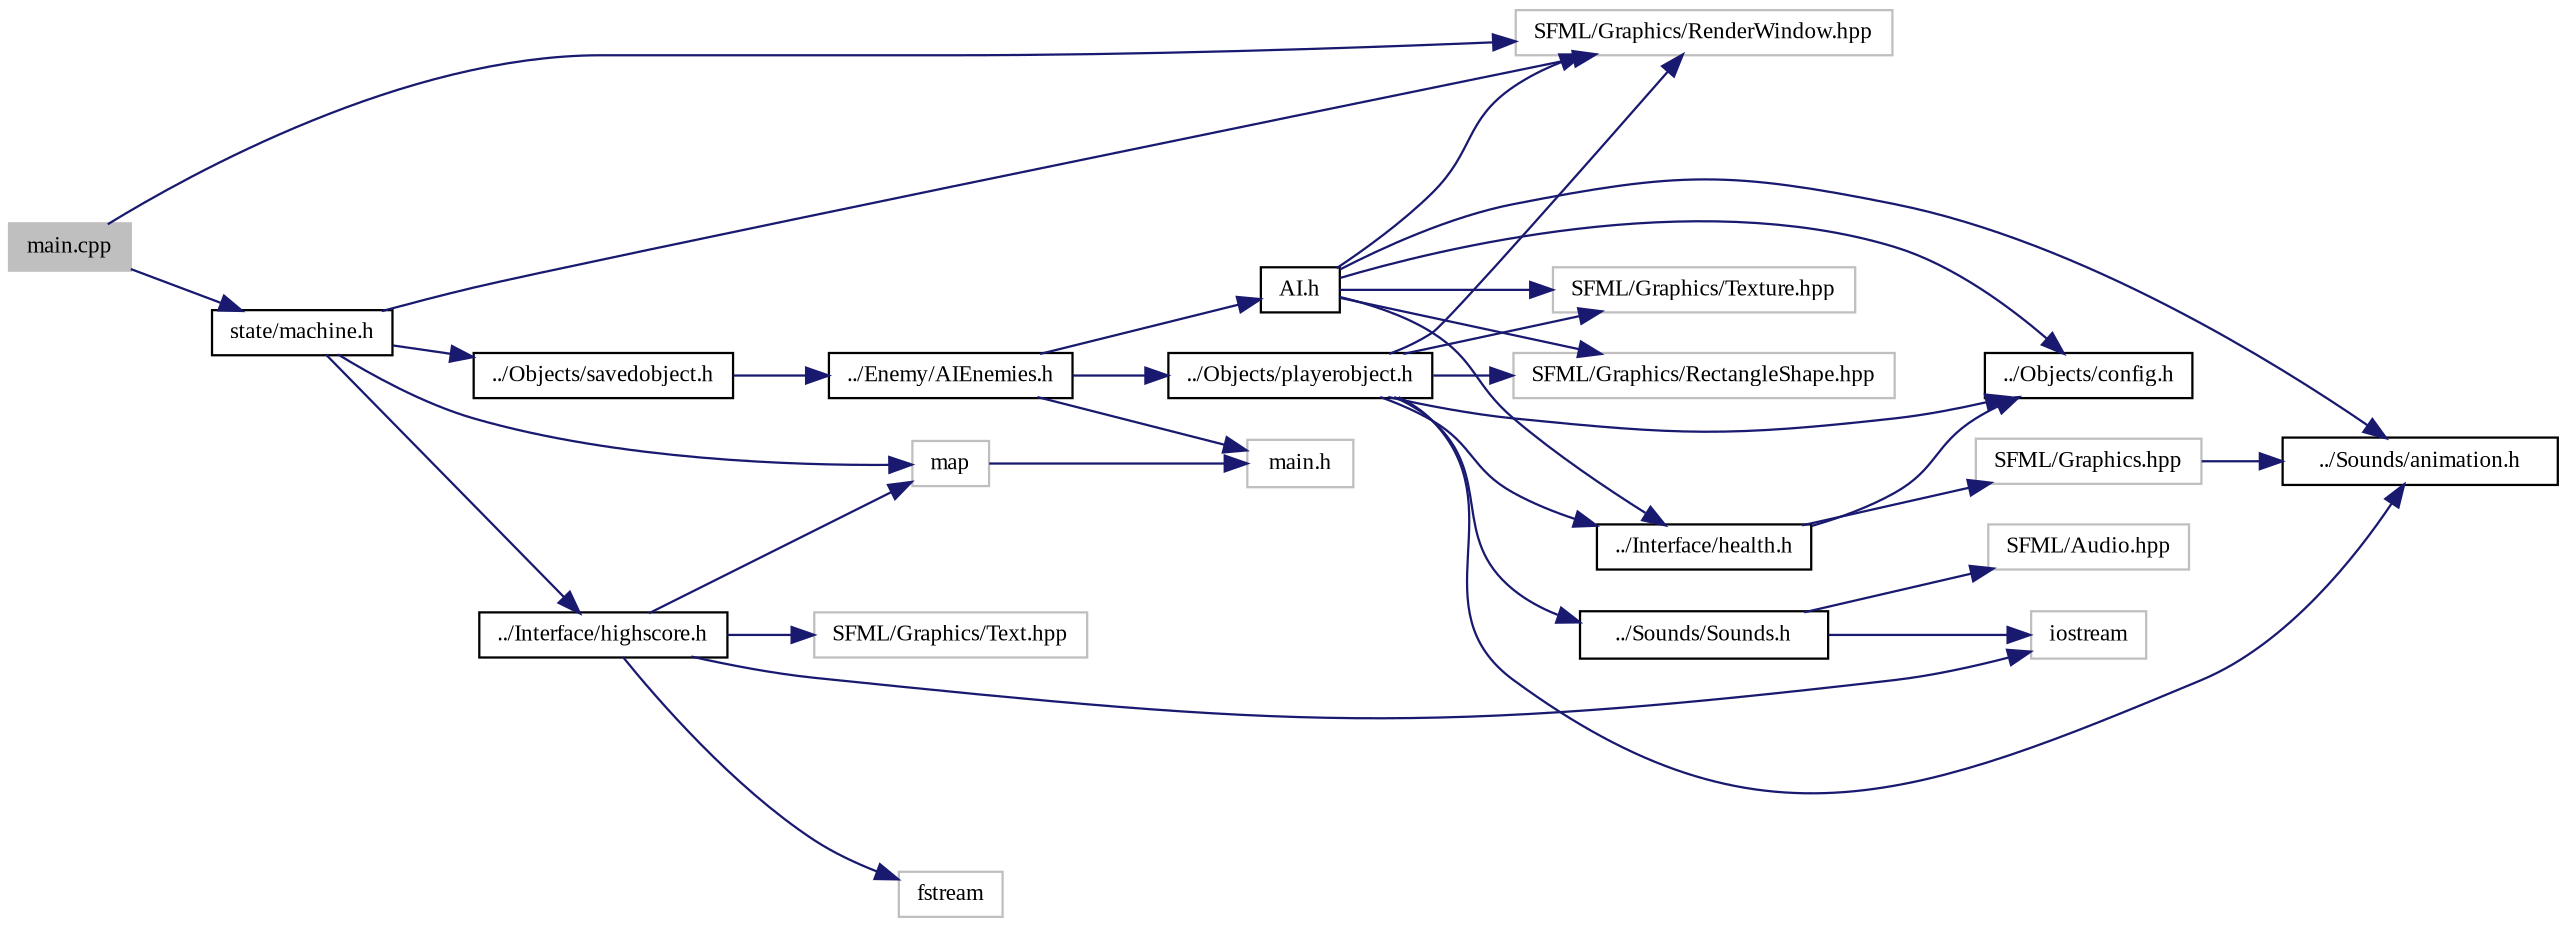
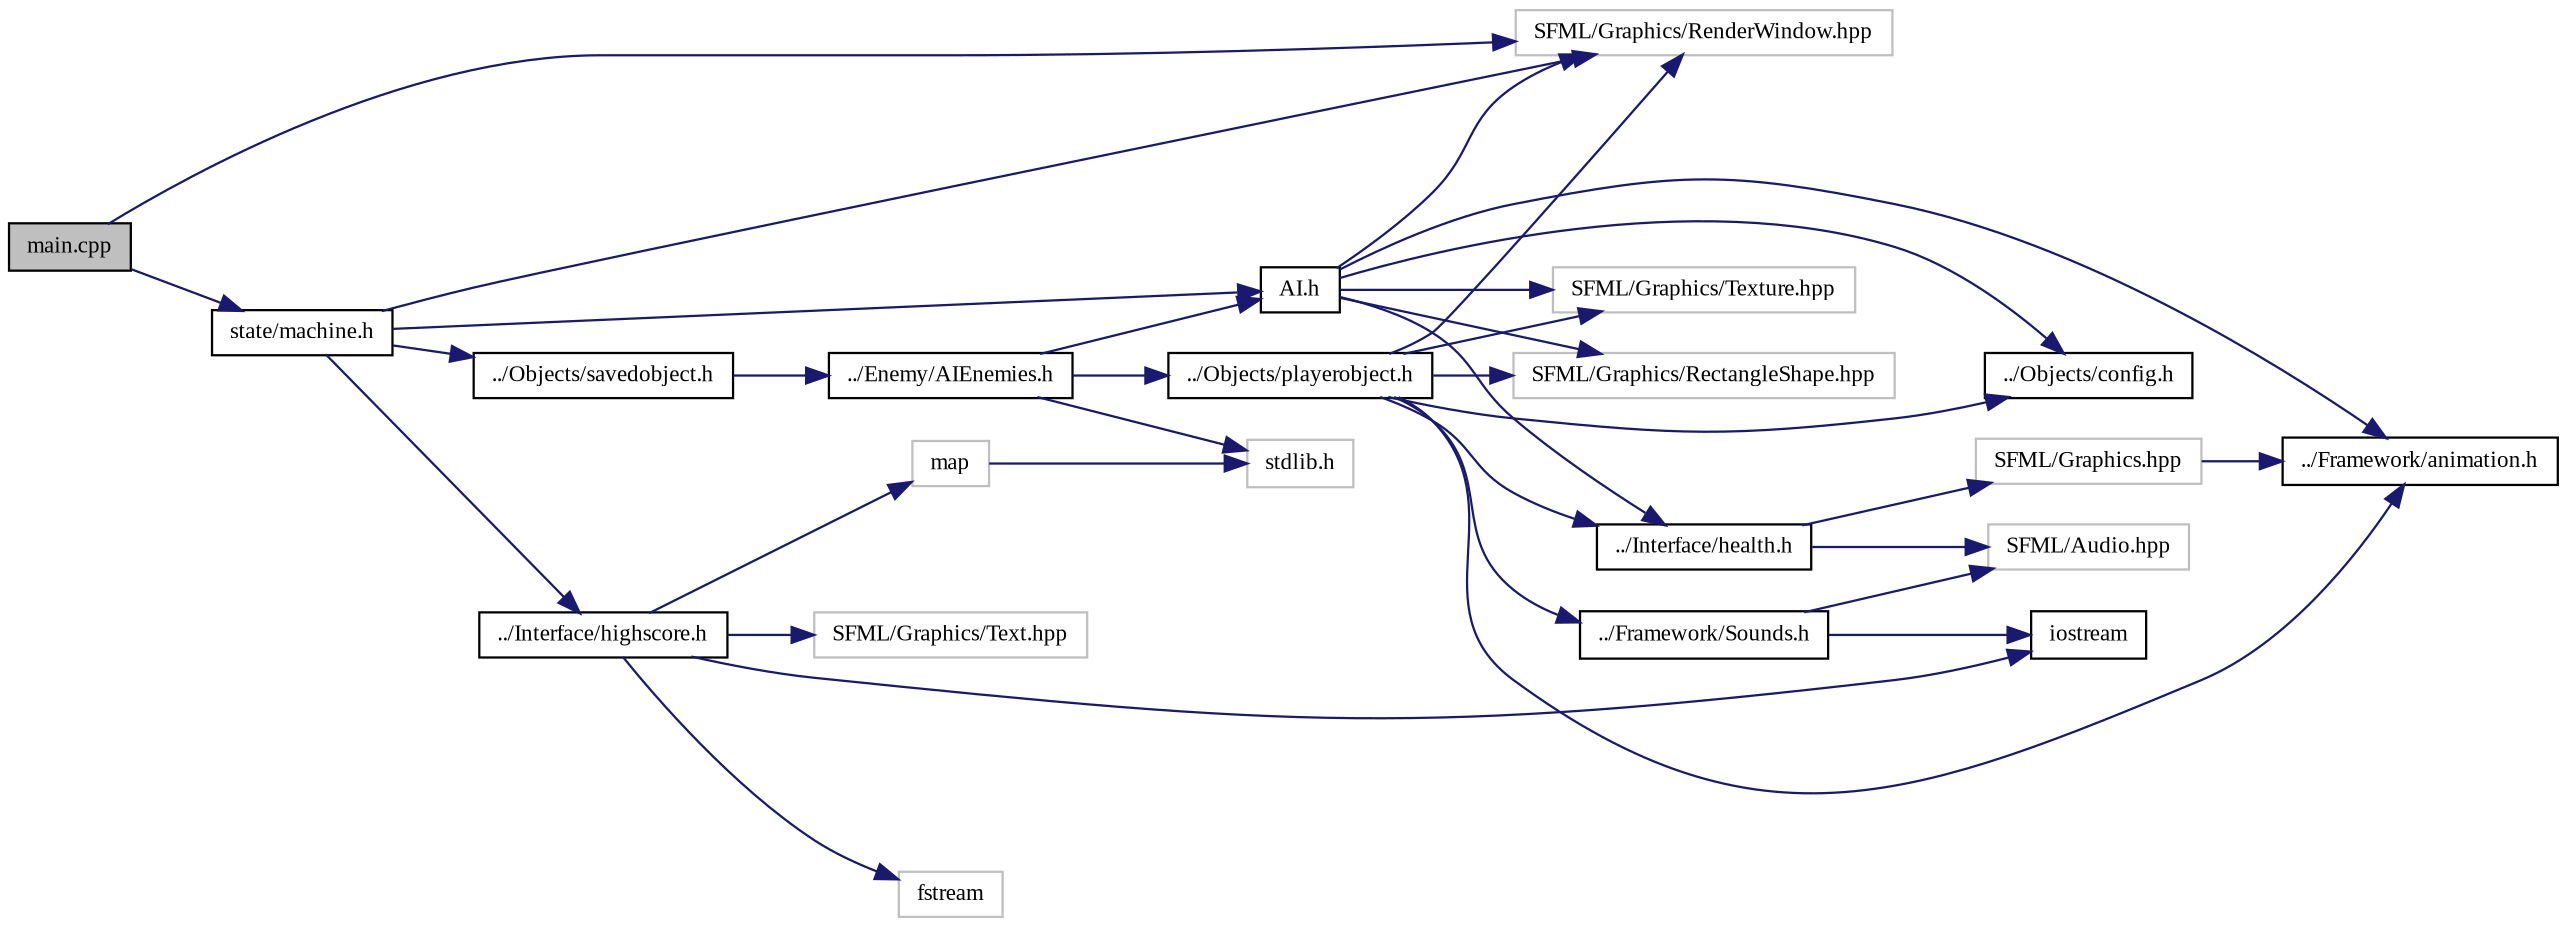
node "main.cpp": color grey75 -> black
edge "state/machine.h" -> "map": now "state/machine.h" -> "AI.h"
node "../Sounds/animation.h": label "../Sounds/animation.h" -> "../Framework/animation.h"
node "main.h": label "main.h" -> "stdlib.h"
edge "../Interface/health.h" -> "../Objects/config.h": now "../Interface/health.h" -> "SFML/Audio.hpp"
node "../Sounds/Sounds.h": label "../Sounds/Sounds.h" -> "../Framework/Sounds.h"
node "iostream": color grey75 -> black
